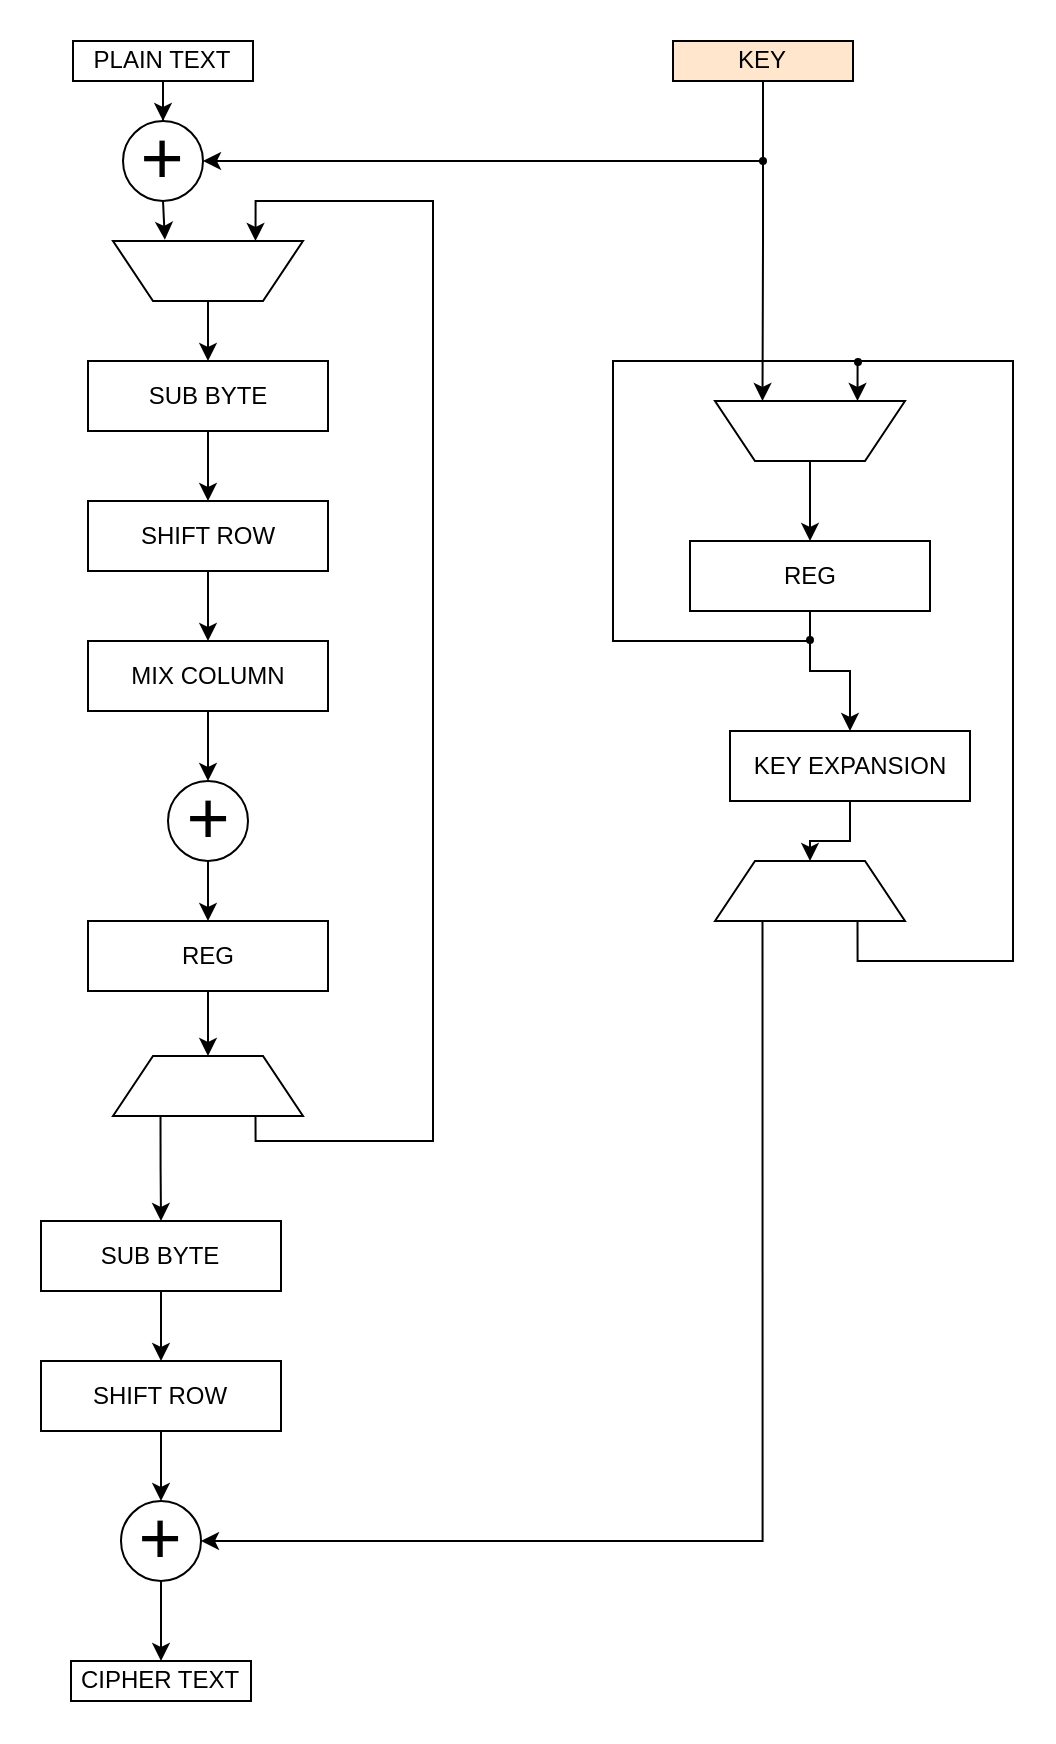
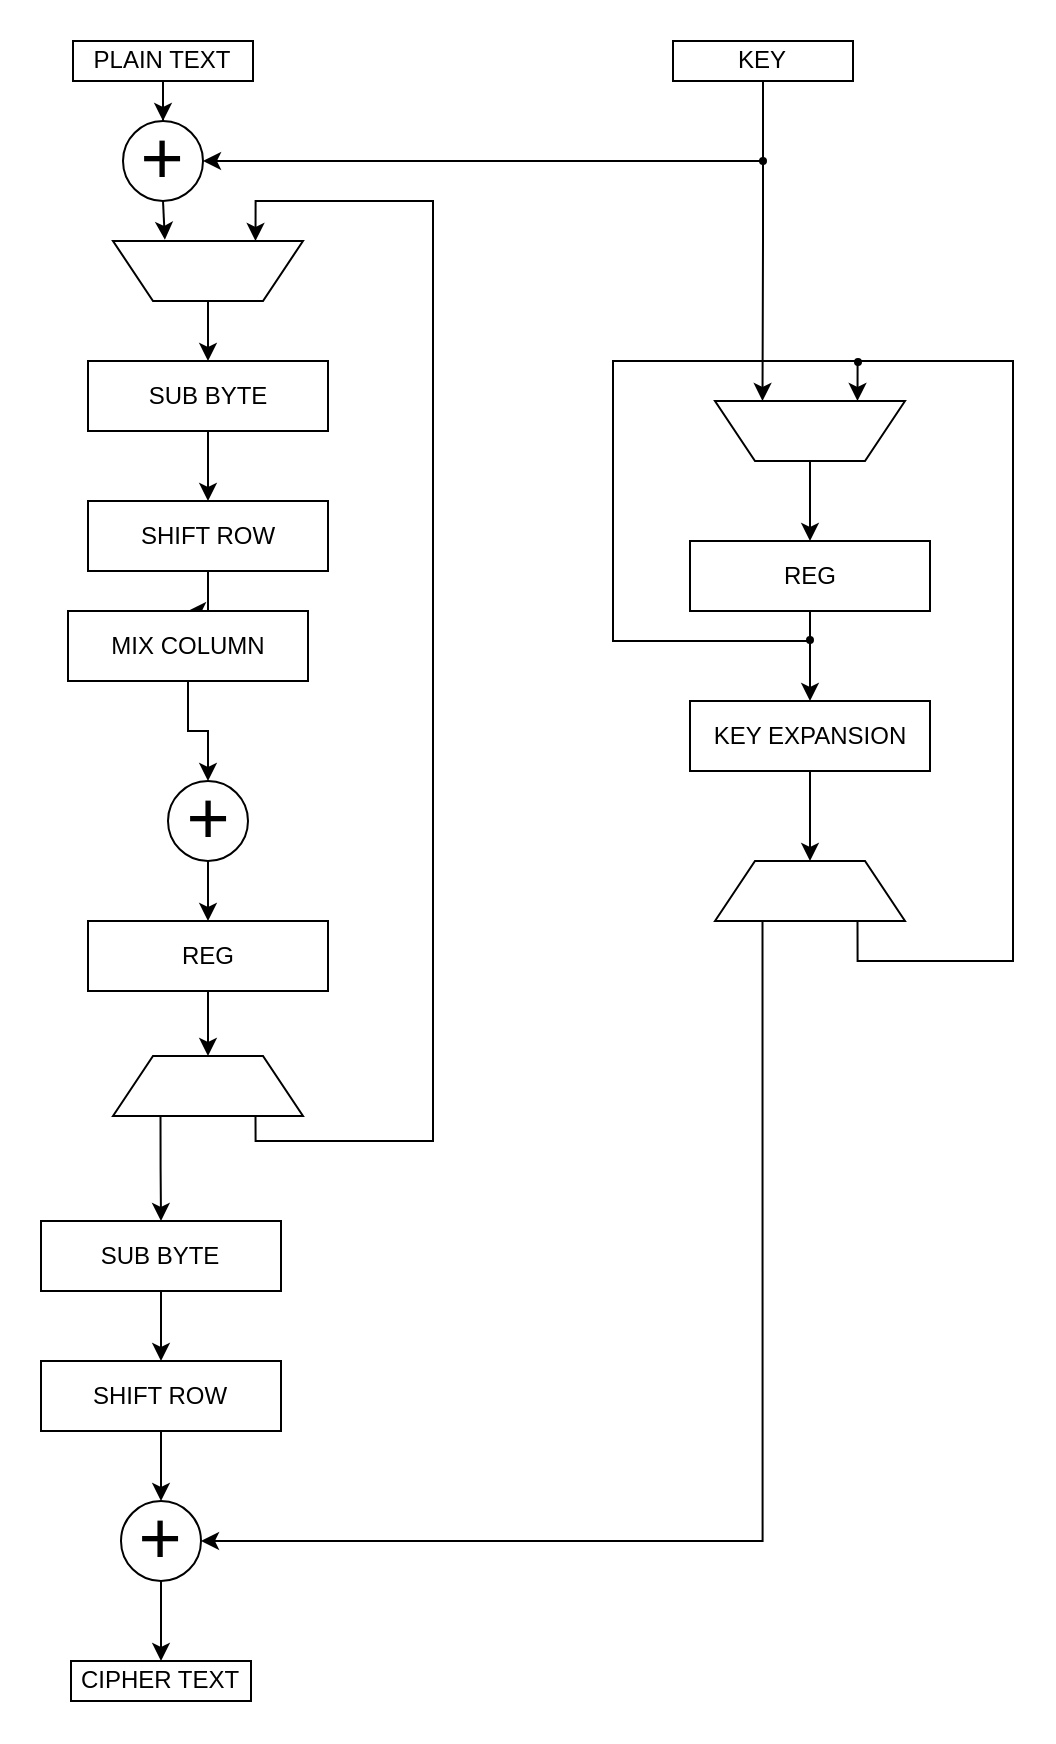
node "KEY": fillcolor #ffe6cc -> #ffffff
node "MIX COLUMN": moved (208, 676) -> (188, 646)
node "KEY EXPANSION": moved (850, 766) -> (810, 736)
